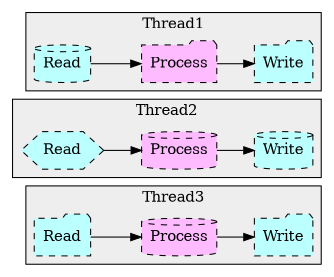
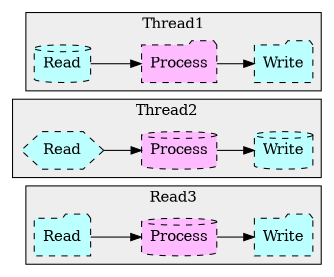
cluster "Thread3": label "Thread3" -> "Read3"
